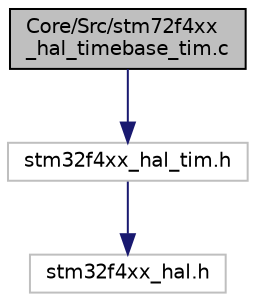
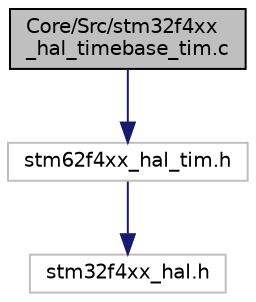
node "Core/Src/stm72f4xx _hal_timebase_tim.c": label "Core/Src/stm72f4xx _hal_timebase_tim.c" -> "Core/Src/stm32f4xx _hal_timebase_tim.c"
node "stm32f4xx_hal_tim.h": label "stm32f4xx_hal_tim.h" -> "stm62f4xx_hal_tim.h"
